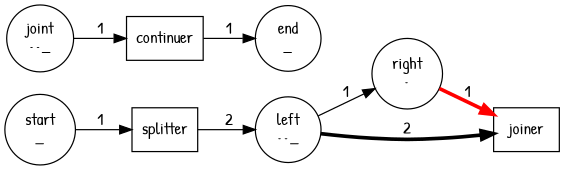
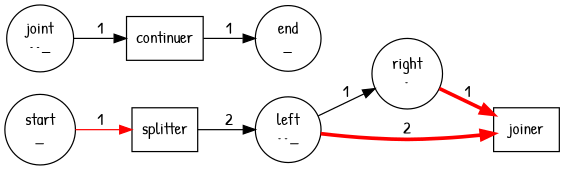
edge "start _" -> "splitter": color black -> red
edge "left ••_" -> "joiner": color black -> red
